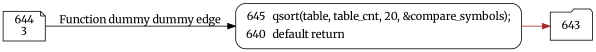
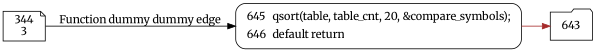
node "644 3": label "644 3" -> "344 3"
node "645": text "640" -> "646"
